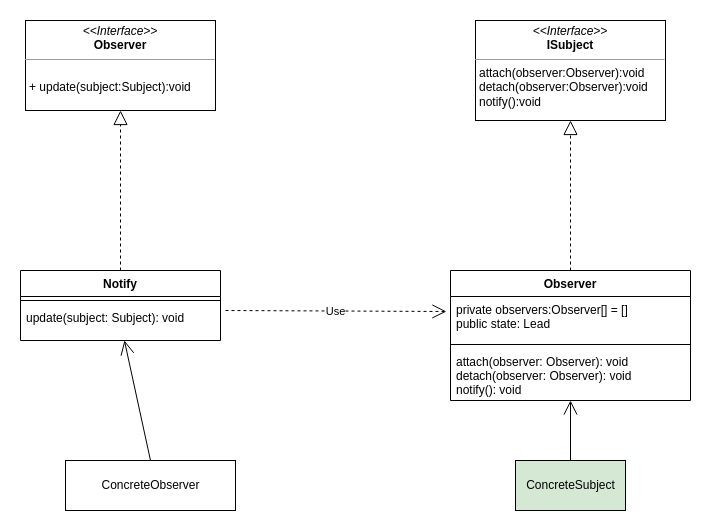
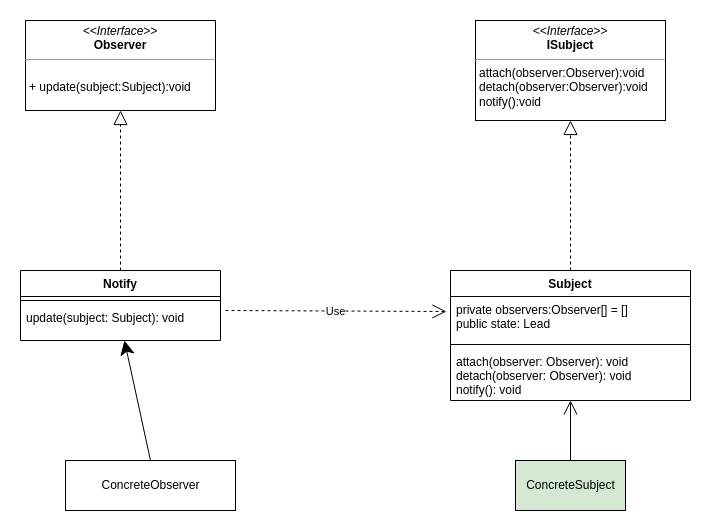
node "Observer": label "Observer" -> "Subject"
edge "ConcreteObserver" -> "update(subject: Subject): void": arrowhead open -> classic
